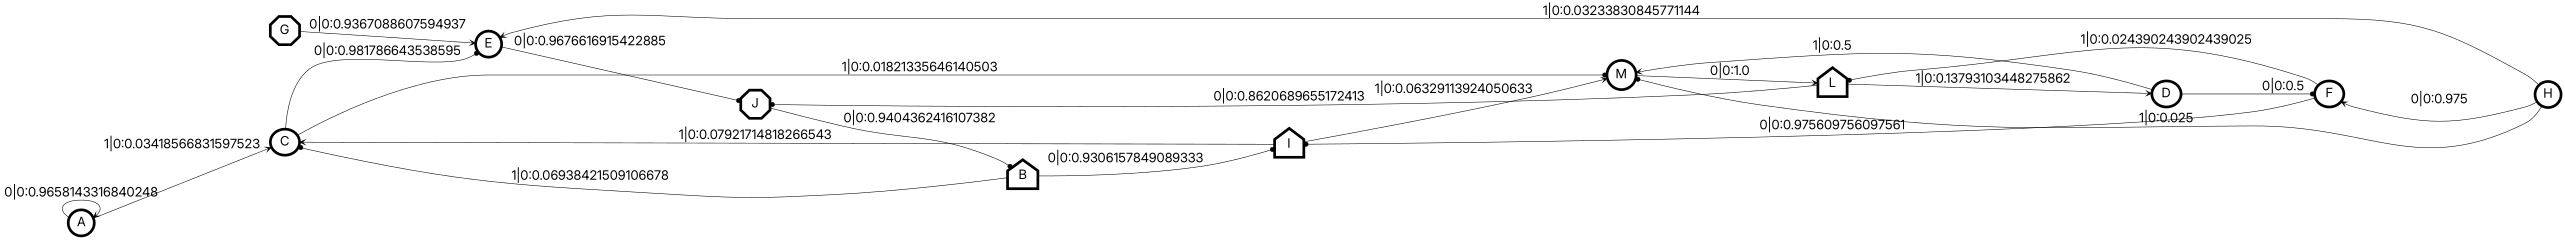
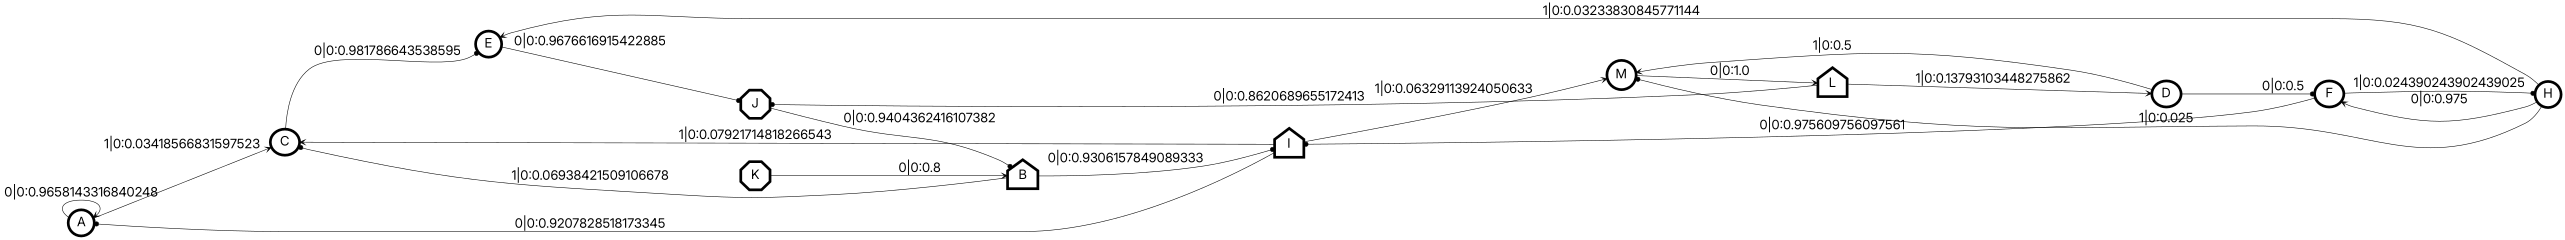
node "G": removed
edge "F" -> "L": now "F" -> "H"
edge "C" -> "M": removed, label "1|0:0.01821335646140503"
node "K": added
edge "I" -> "A": added, label "0|0:0.9207828518173345"
